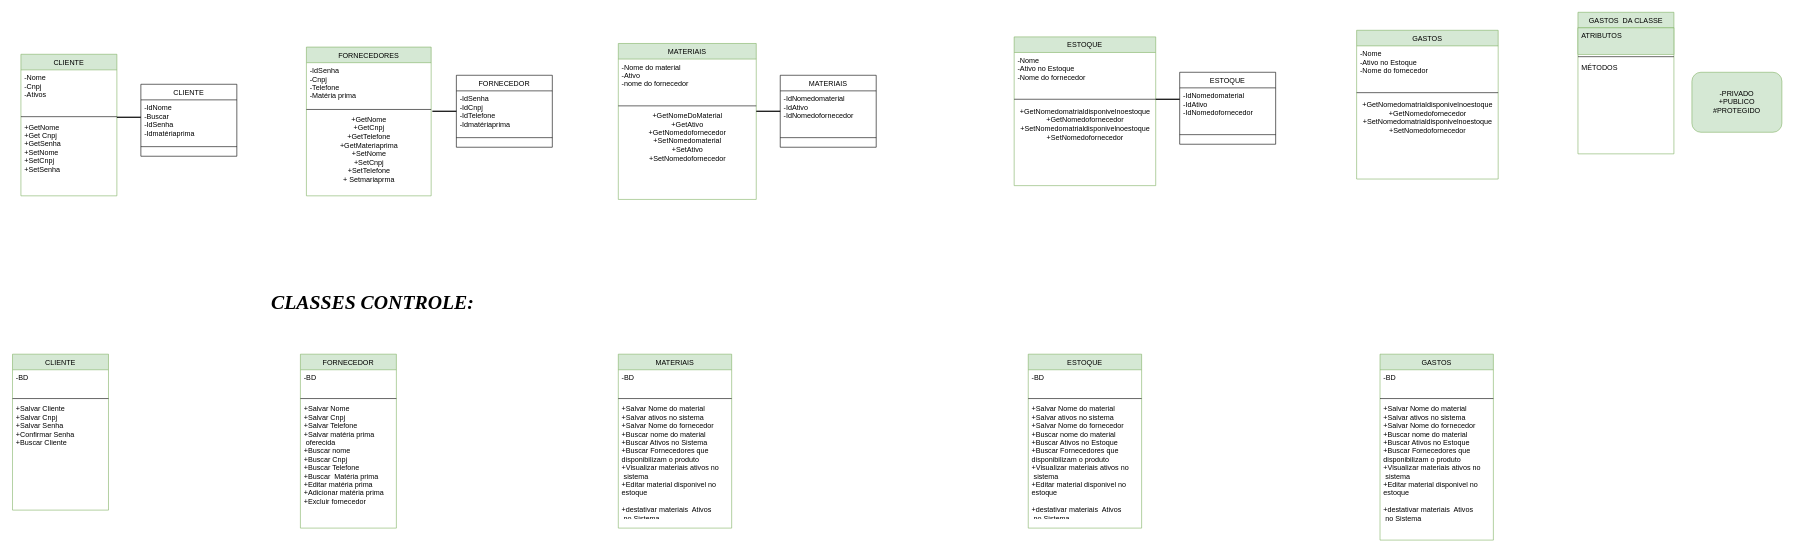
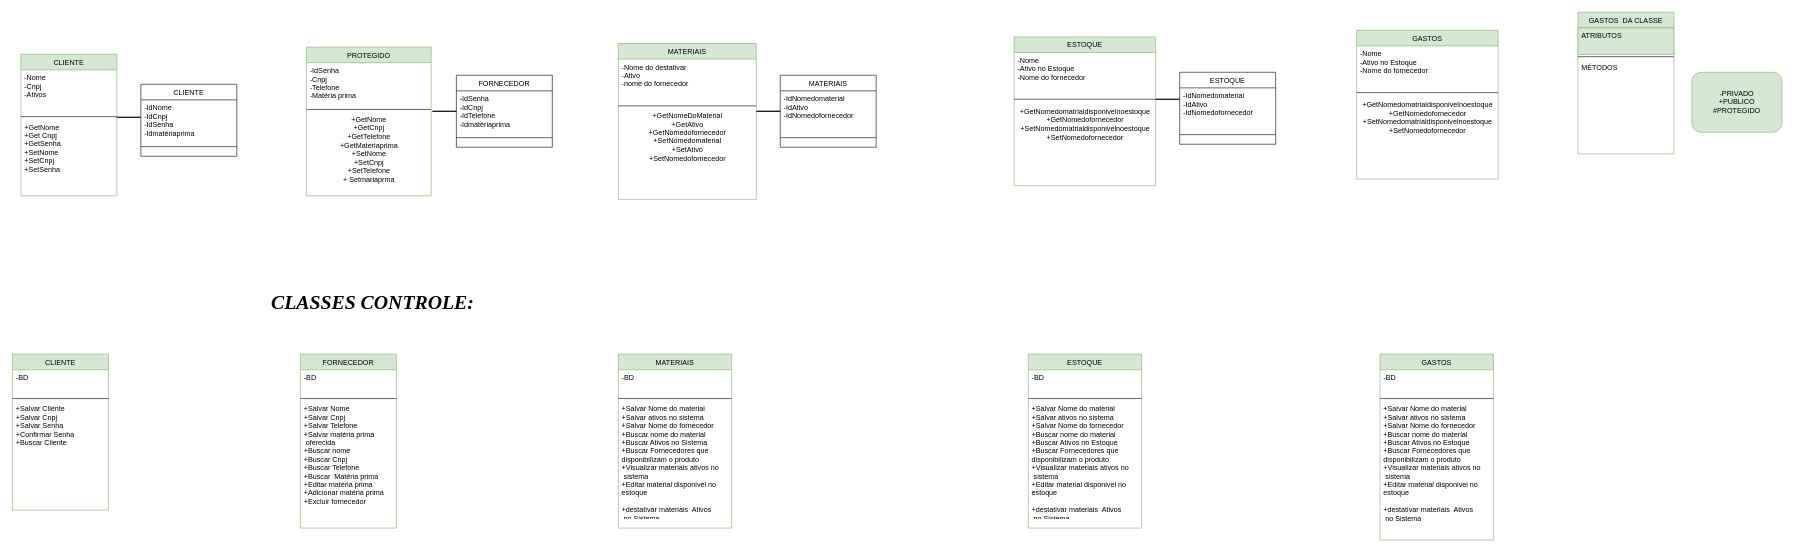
node "FORNECEDORES": label "FORNECEDORES" -> "PROTEGIDO"
node "-Nome do material -Ativo -nome do fornecedor": label "-Nome do material -Ativo -nome do fornecedor" -> "-Nome do destativar -Ativo -nome do fornecedor"
node "-IdNome -Buscar -IdSenha -Idmatériaprima": label "-IdNome -Buscar -IdSenha -Idmatériaprima" -> "-IdNome -IdCnpj -IdSenha -Idmatériaprima"
